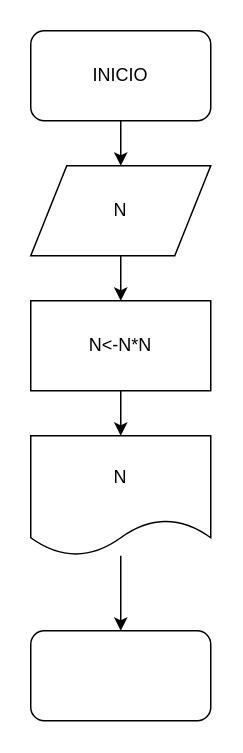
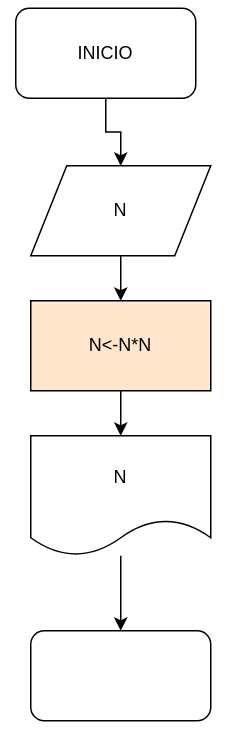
node "INICIO": moved (121, 76) -> (106, 53)
node "N<-N*N": fillcolor #ffffff -> #ffe6cc
